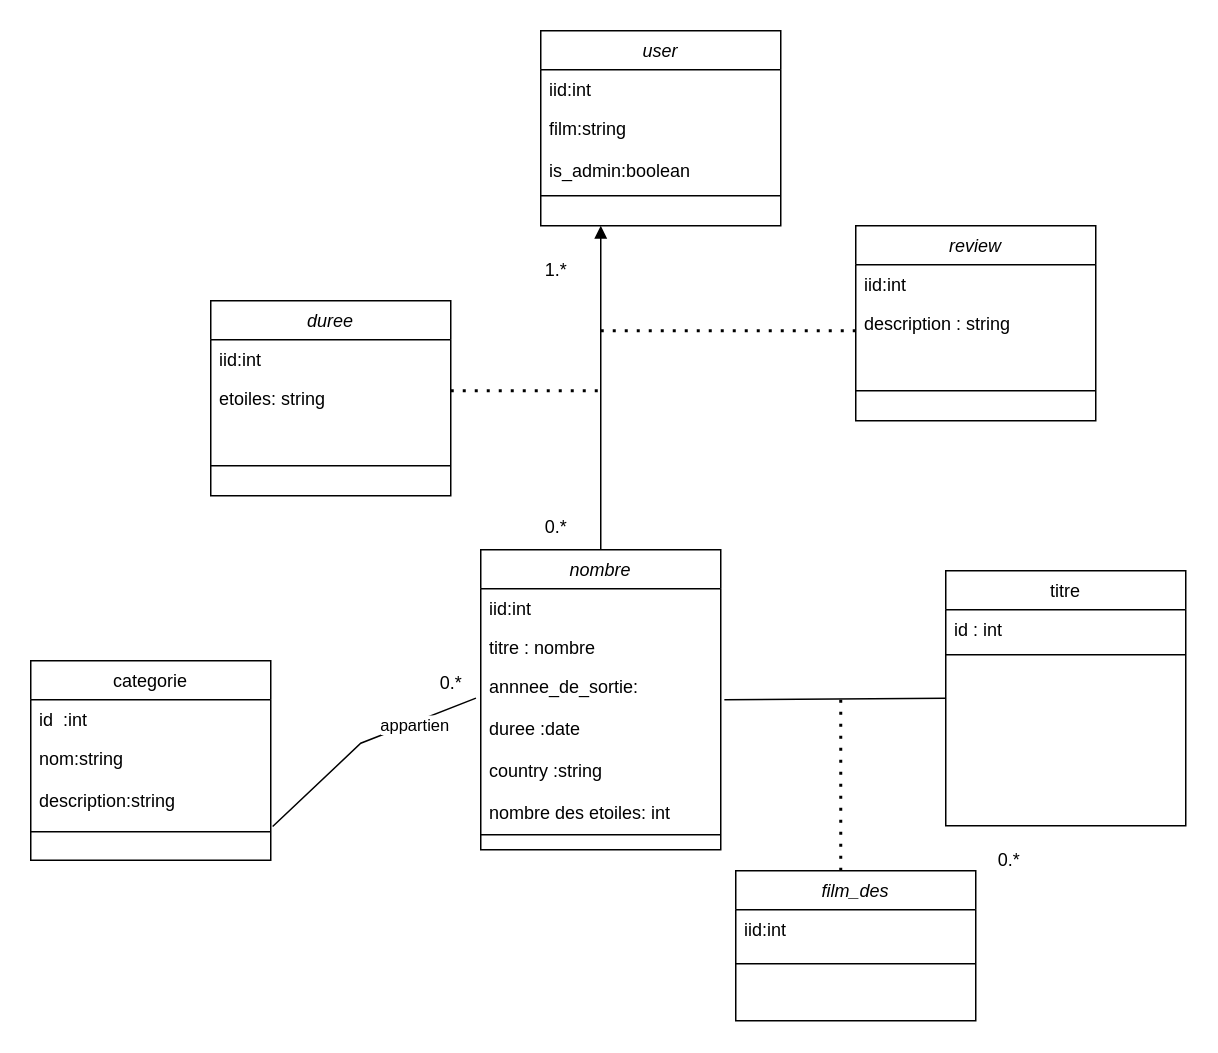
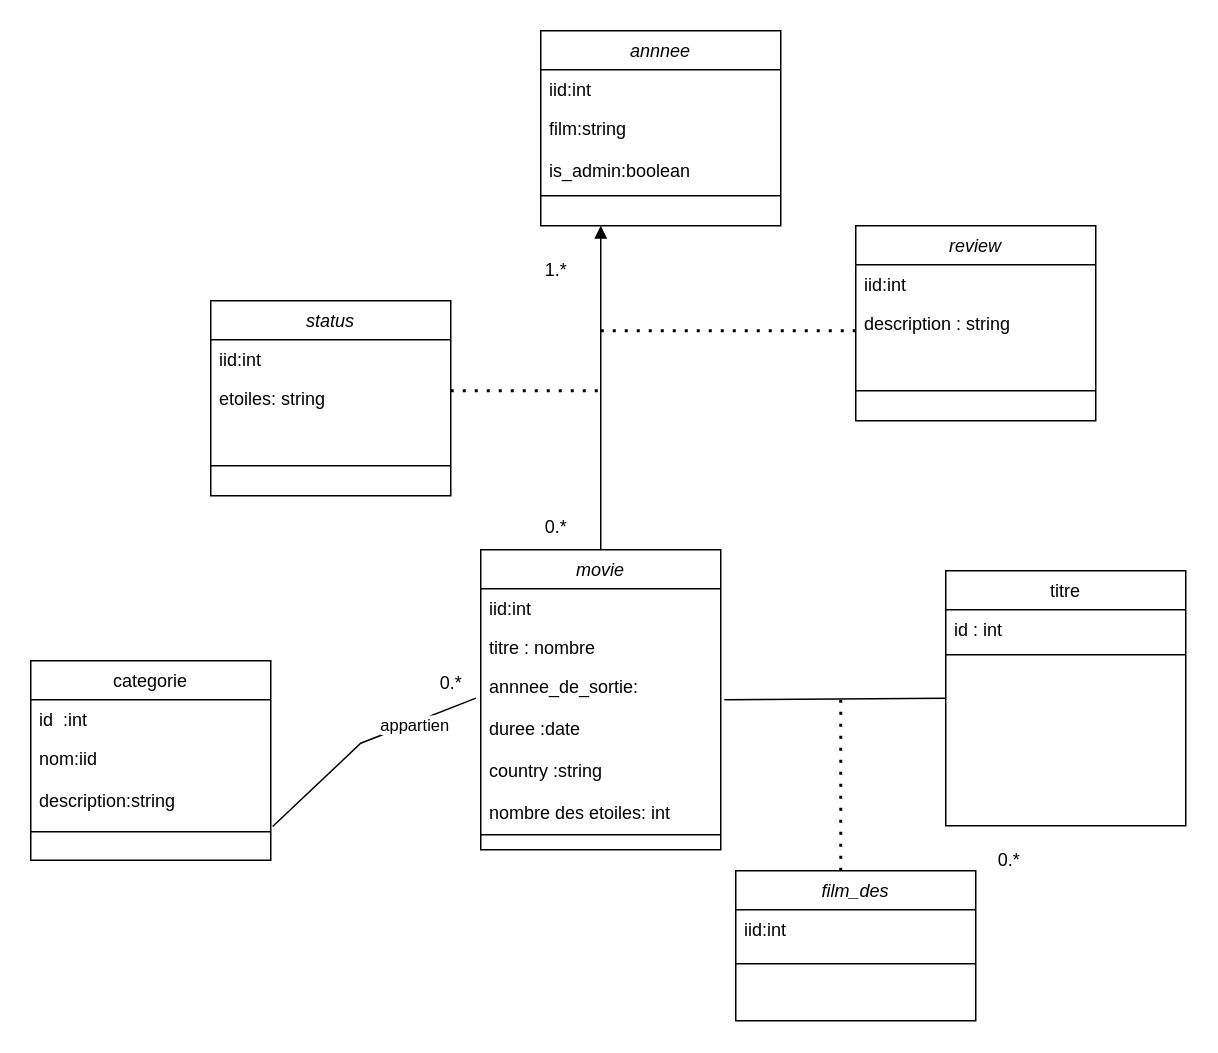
node "user": label "user" -> "annnee"
node "duree": label "duree" -> "status"
node "nombre": label "nombre" -> "movie"
node "nom:string description:string": label "nom:string description:string" -> "nom:iid description:string"
